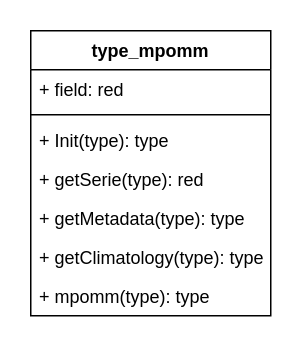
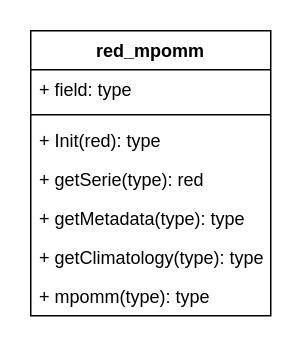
node "type_mpomm": label "type_mpomm" -> "red_mpomm"
node "+ field: red": label "+ field: red" -> "+ field: type"
node "+ Init(type): type": label "+ Init(type): type" -> "+ Init(red): type"
